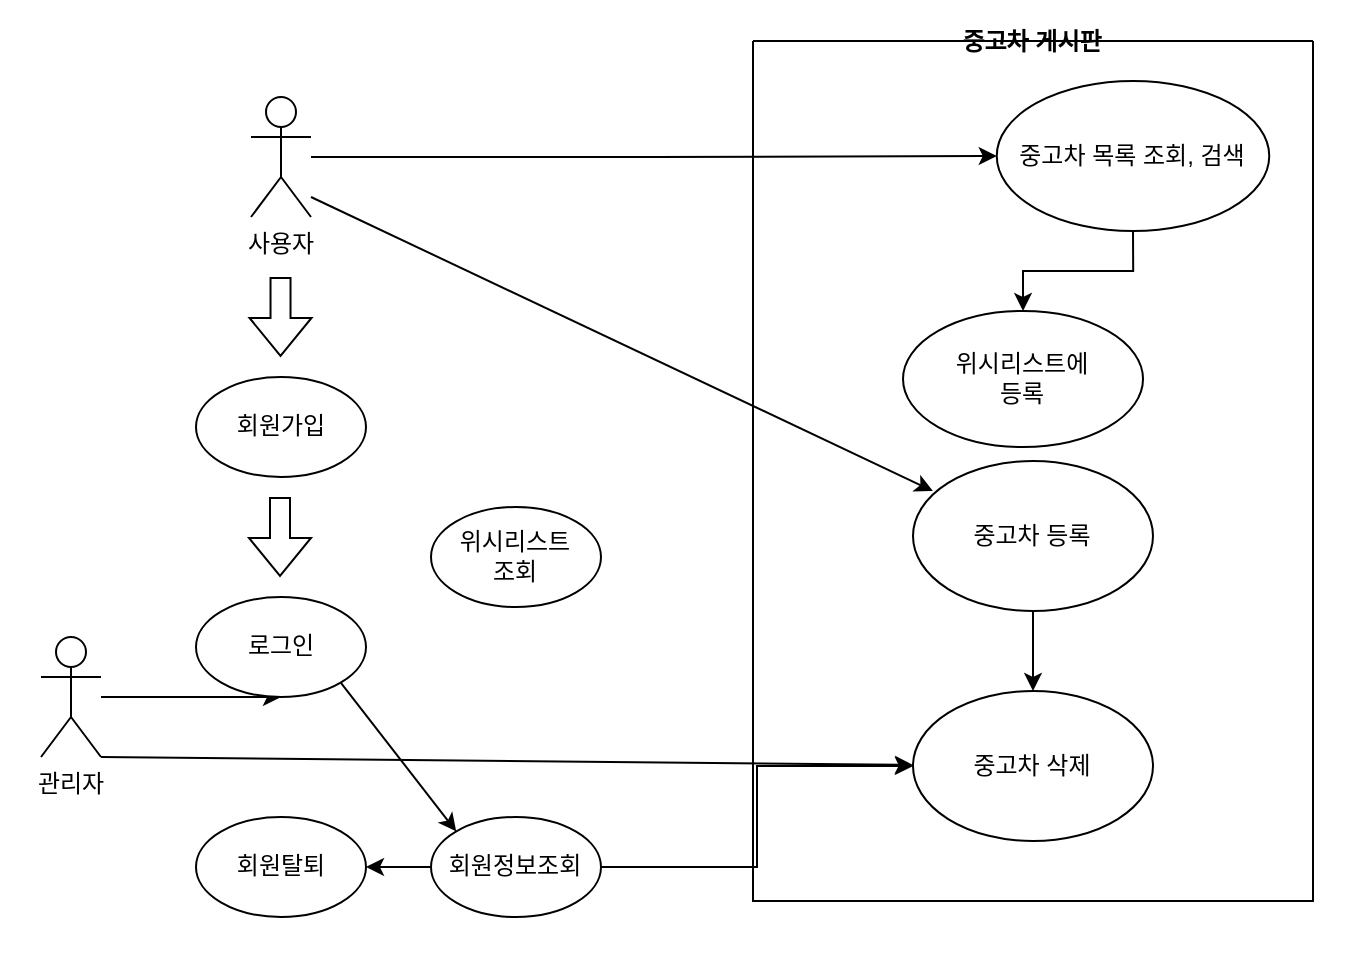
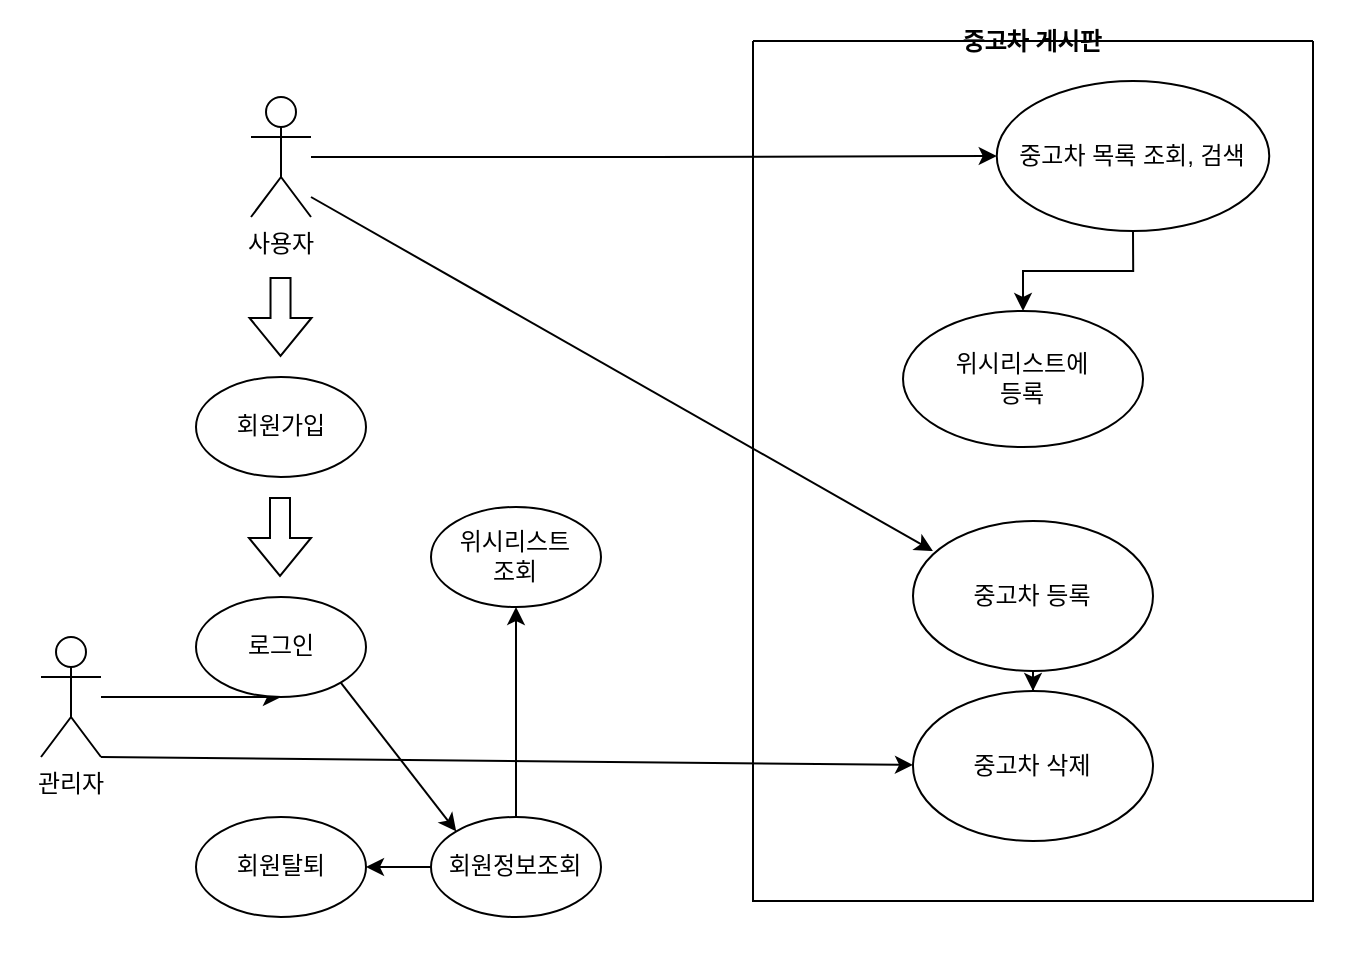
node "중고차 등록": moved (1033, 536) -> (1033, 596)
edge "회원정보조회" -> "중고차 삭제": now "회원정보조회" -> "위시리스트 조회"
